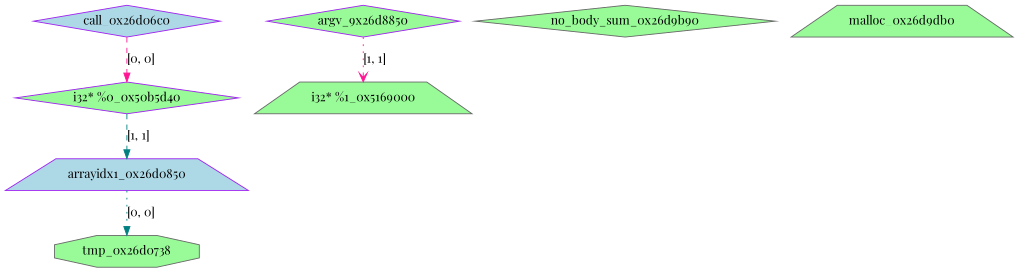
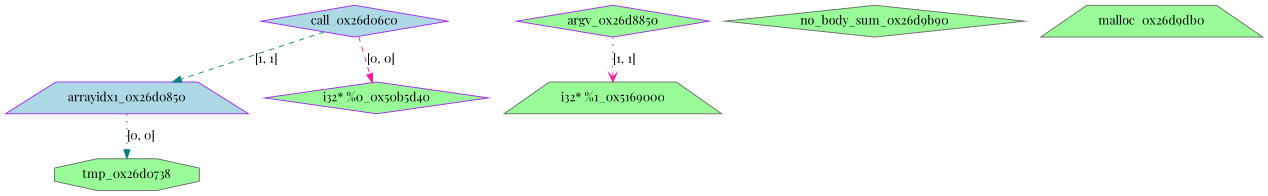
node "argv_9x26d8850": label "argv_9x26d8850" -> "argv_0x26d8850"
edge "i32* %0_0x50b5d40" -> "arrayidx1_0x26d0850": now "call_0x26d06c0" -> "arrayidx1_0x26d0850"
